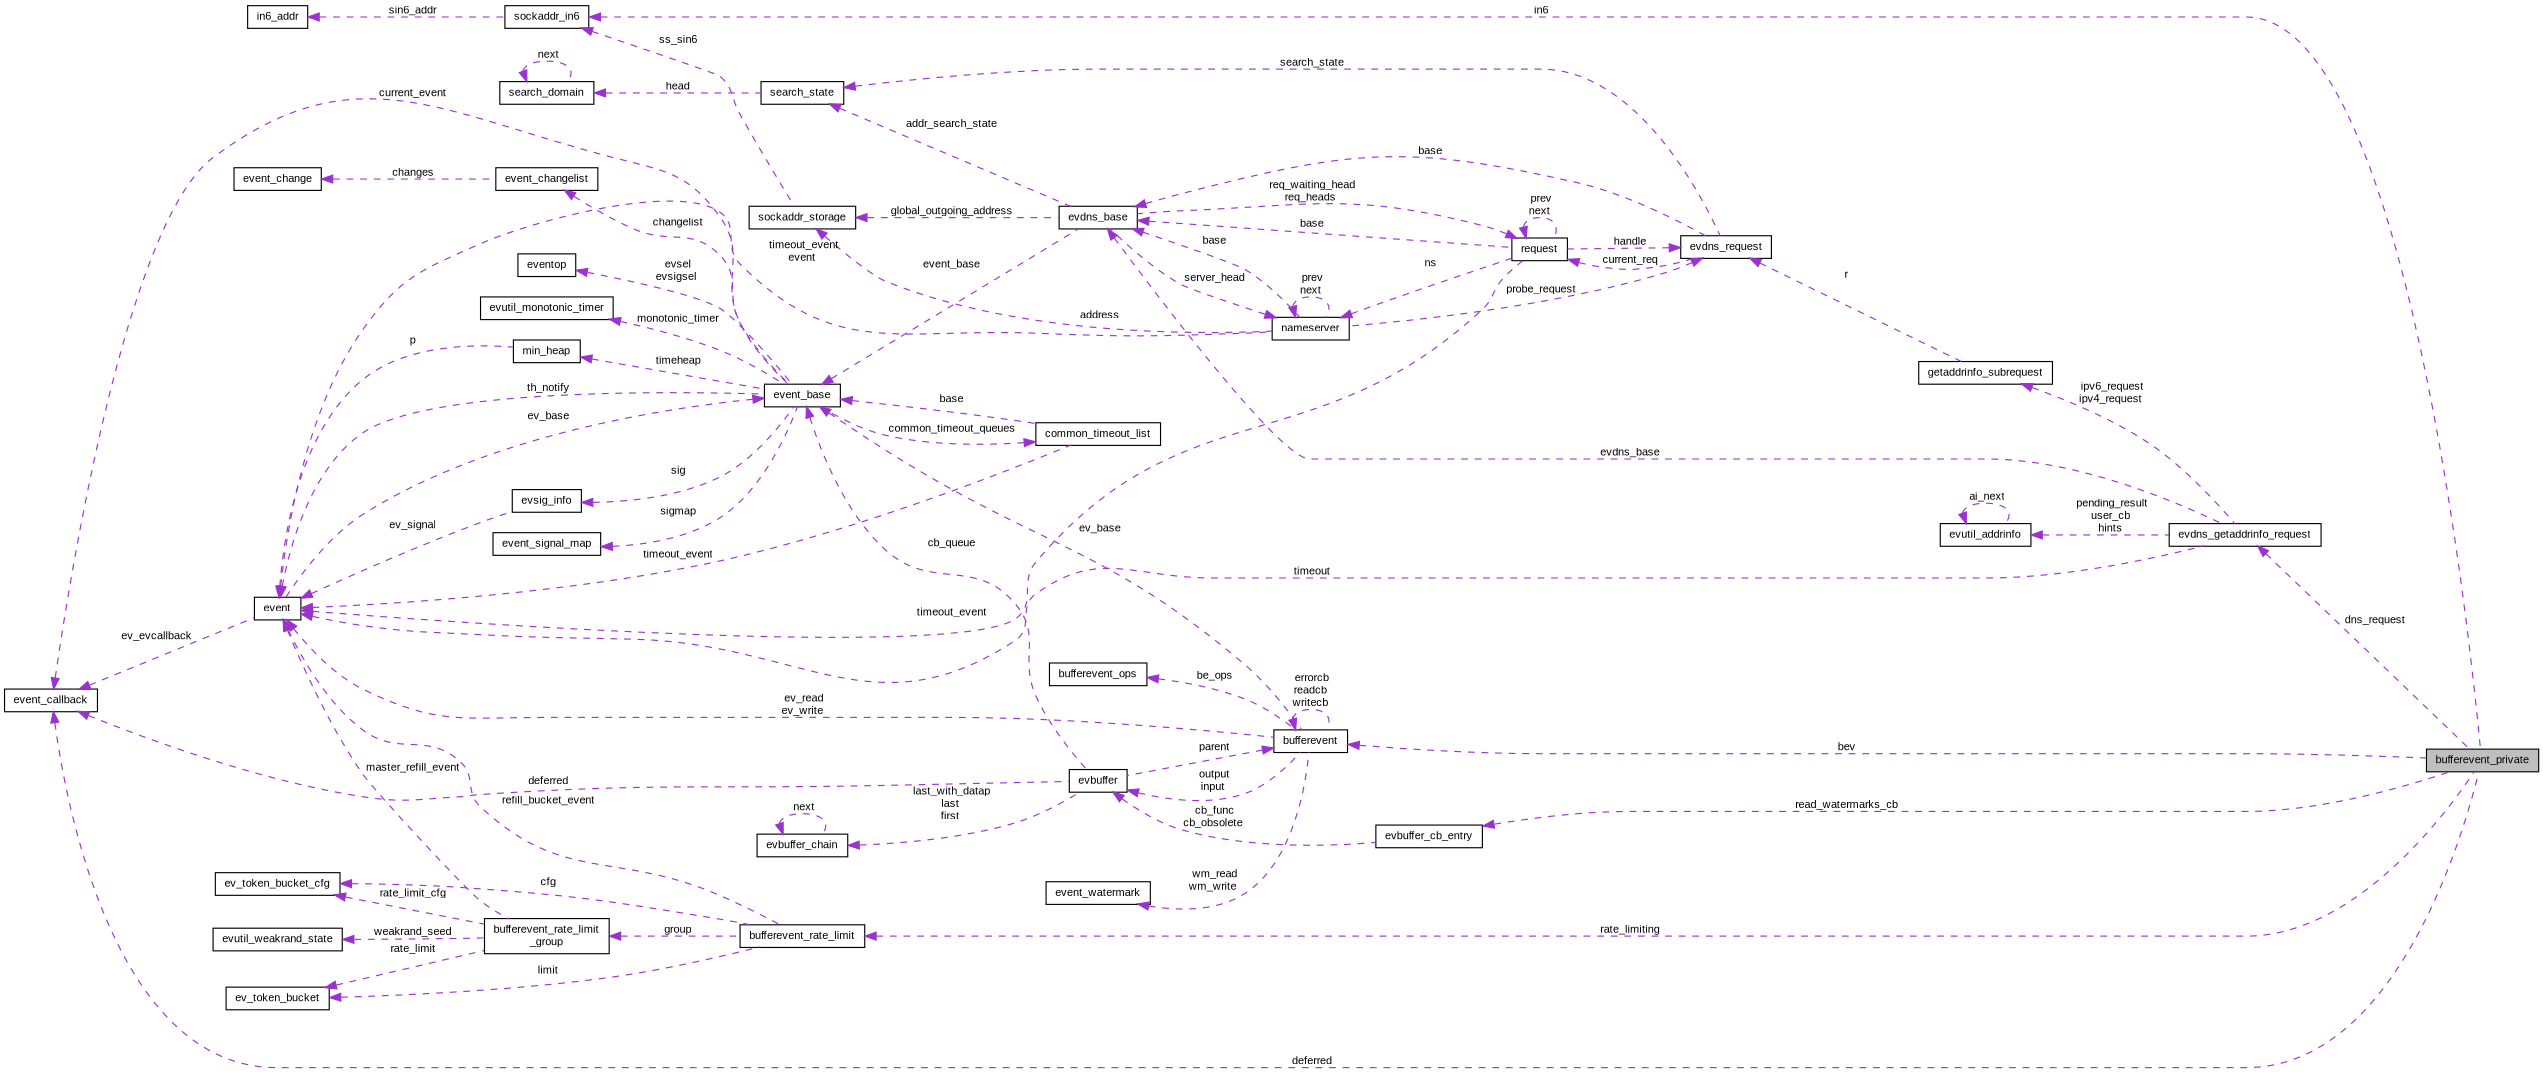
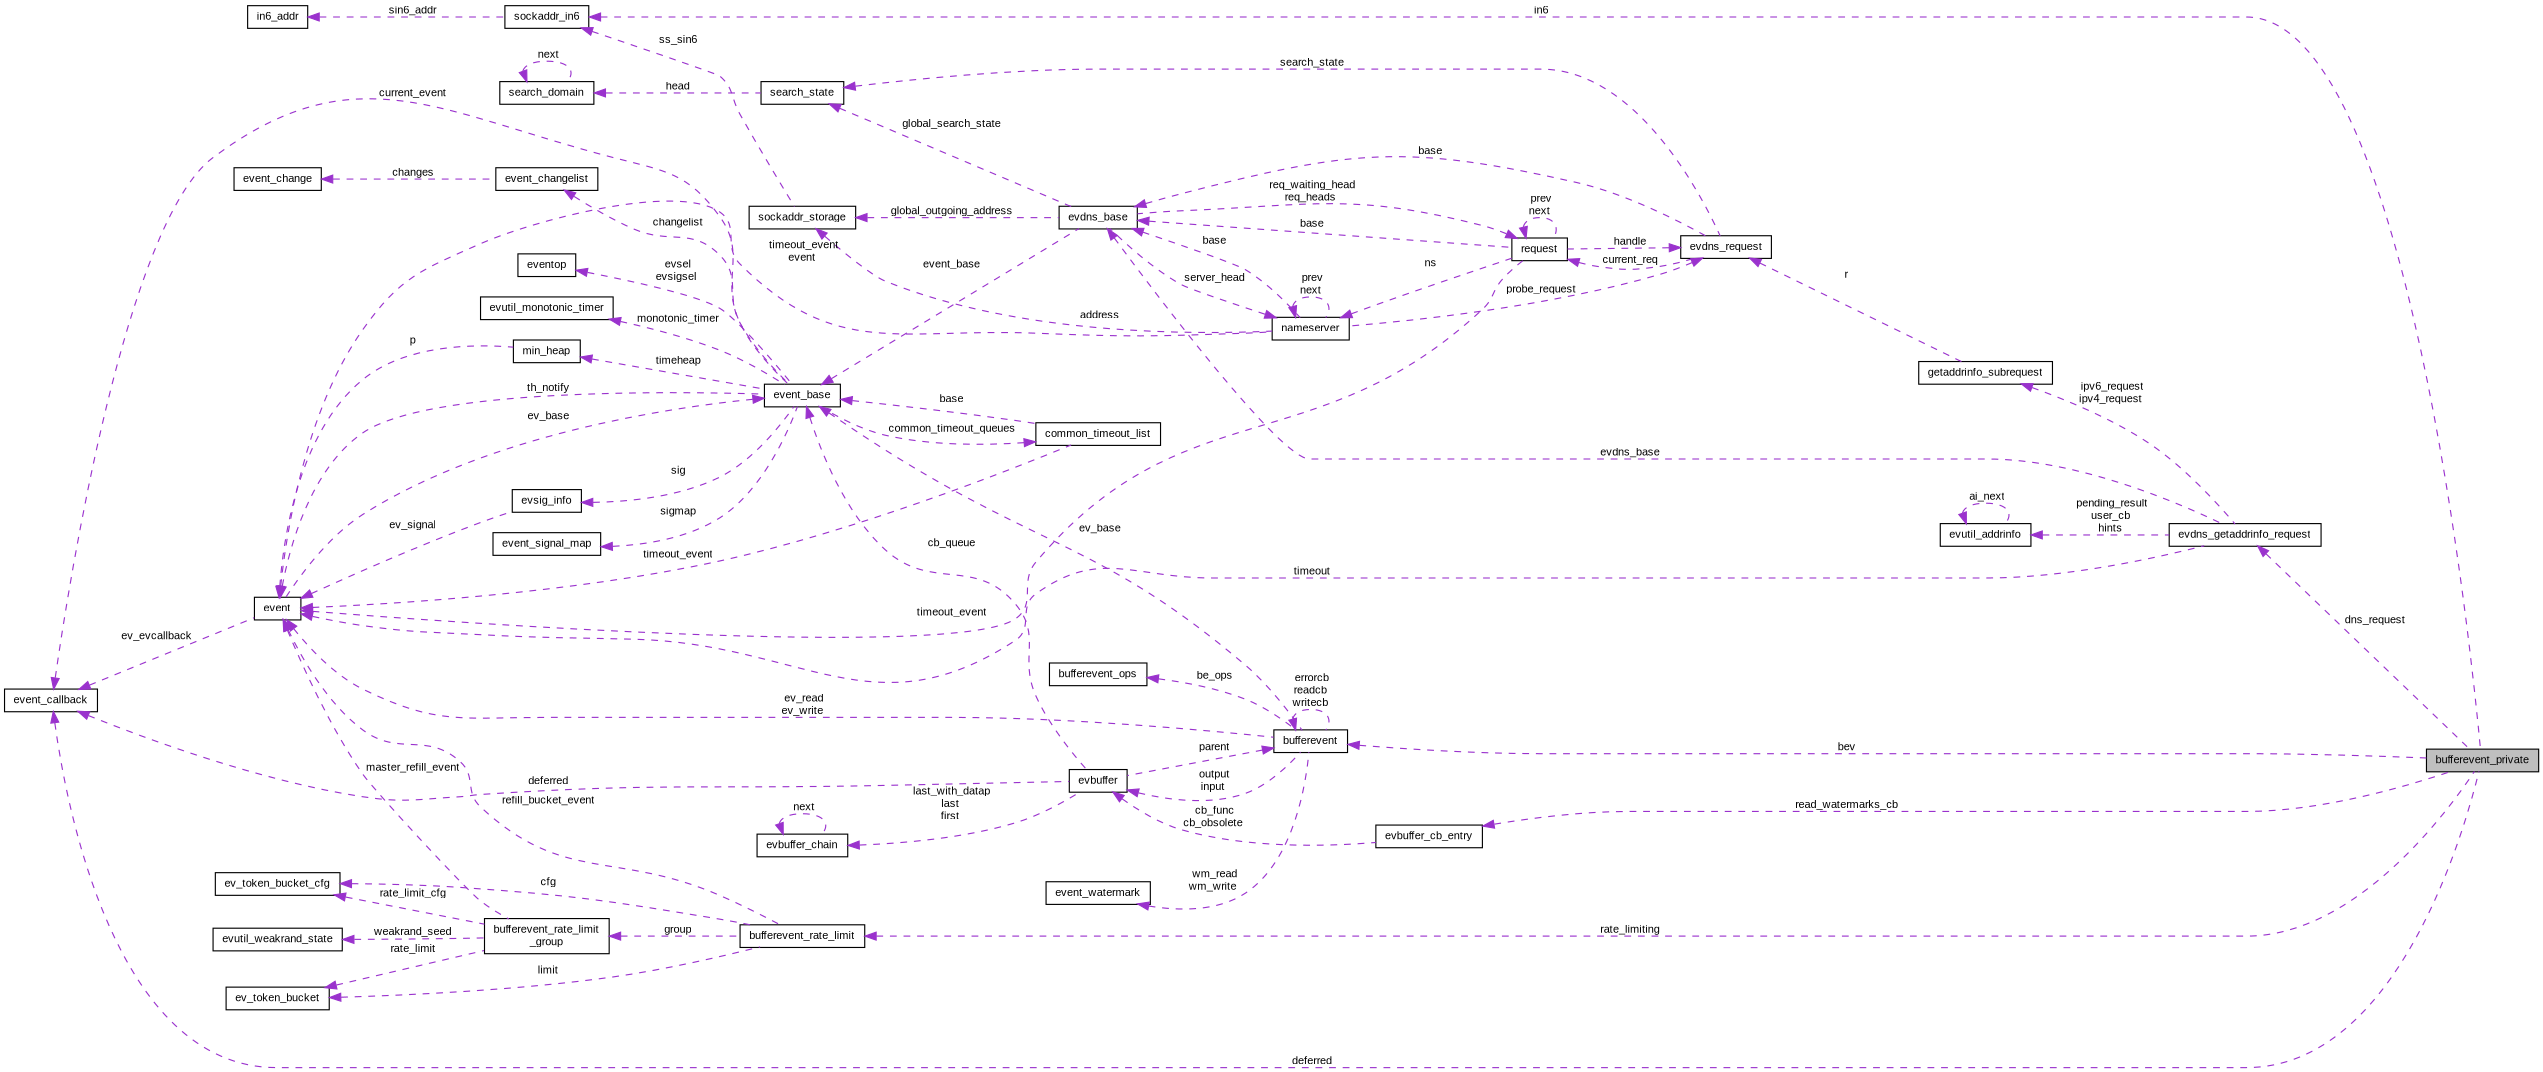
edge "evdns_base" -> "search_state": label " addr_search_state" -> " global_search_state"
